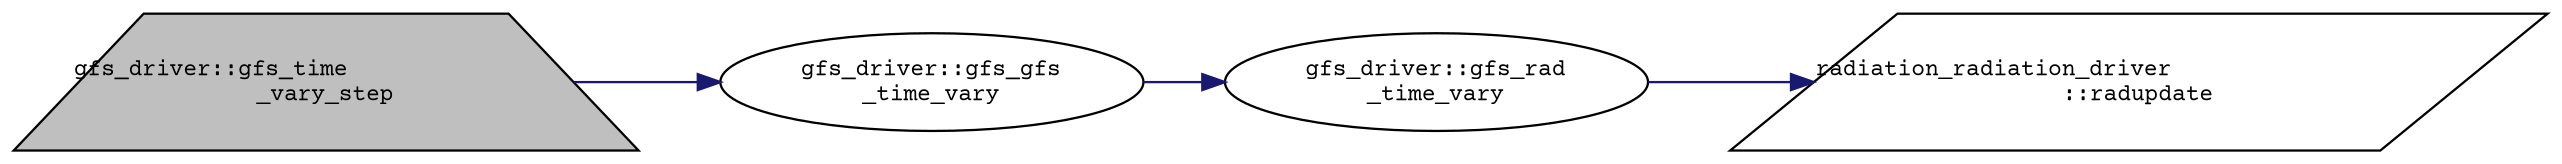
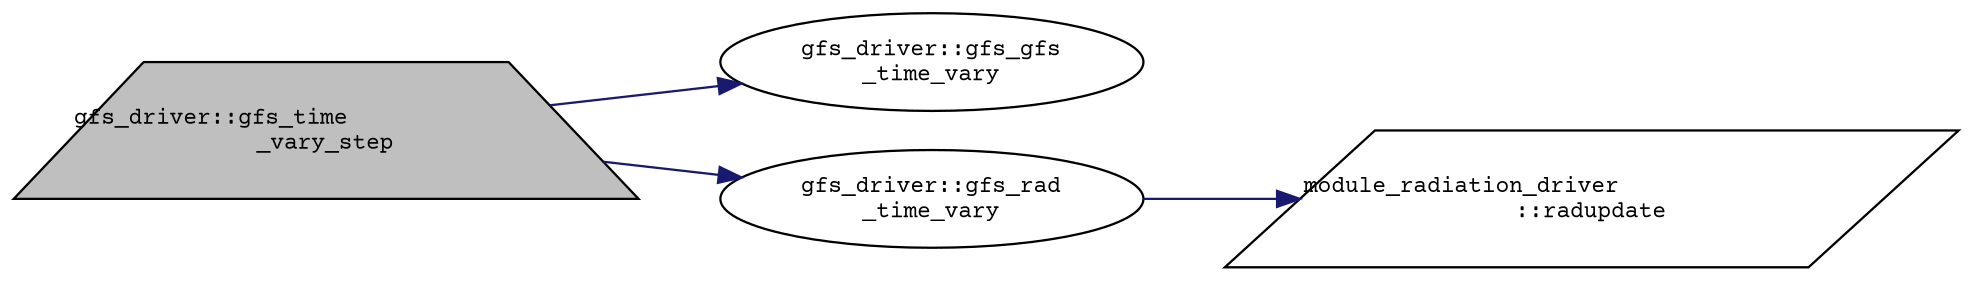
edge "gfs_driver::gfs_gfs _time_vary" -> "gfs_driver::gfs_rad _time_vary": now "gfs_driver::gfs_time _vary_step" -> "gfs_driver::gfs_rad _time_vary"
node "radiation_radiation_driver ::radupdate": label "radiation_radiation_driver ::radupdate" -> "module_radiation_driver ::radupdate"
